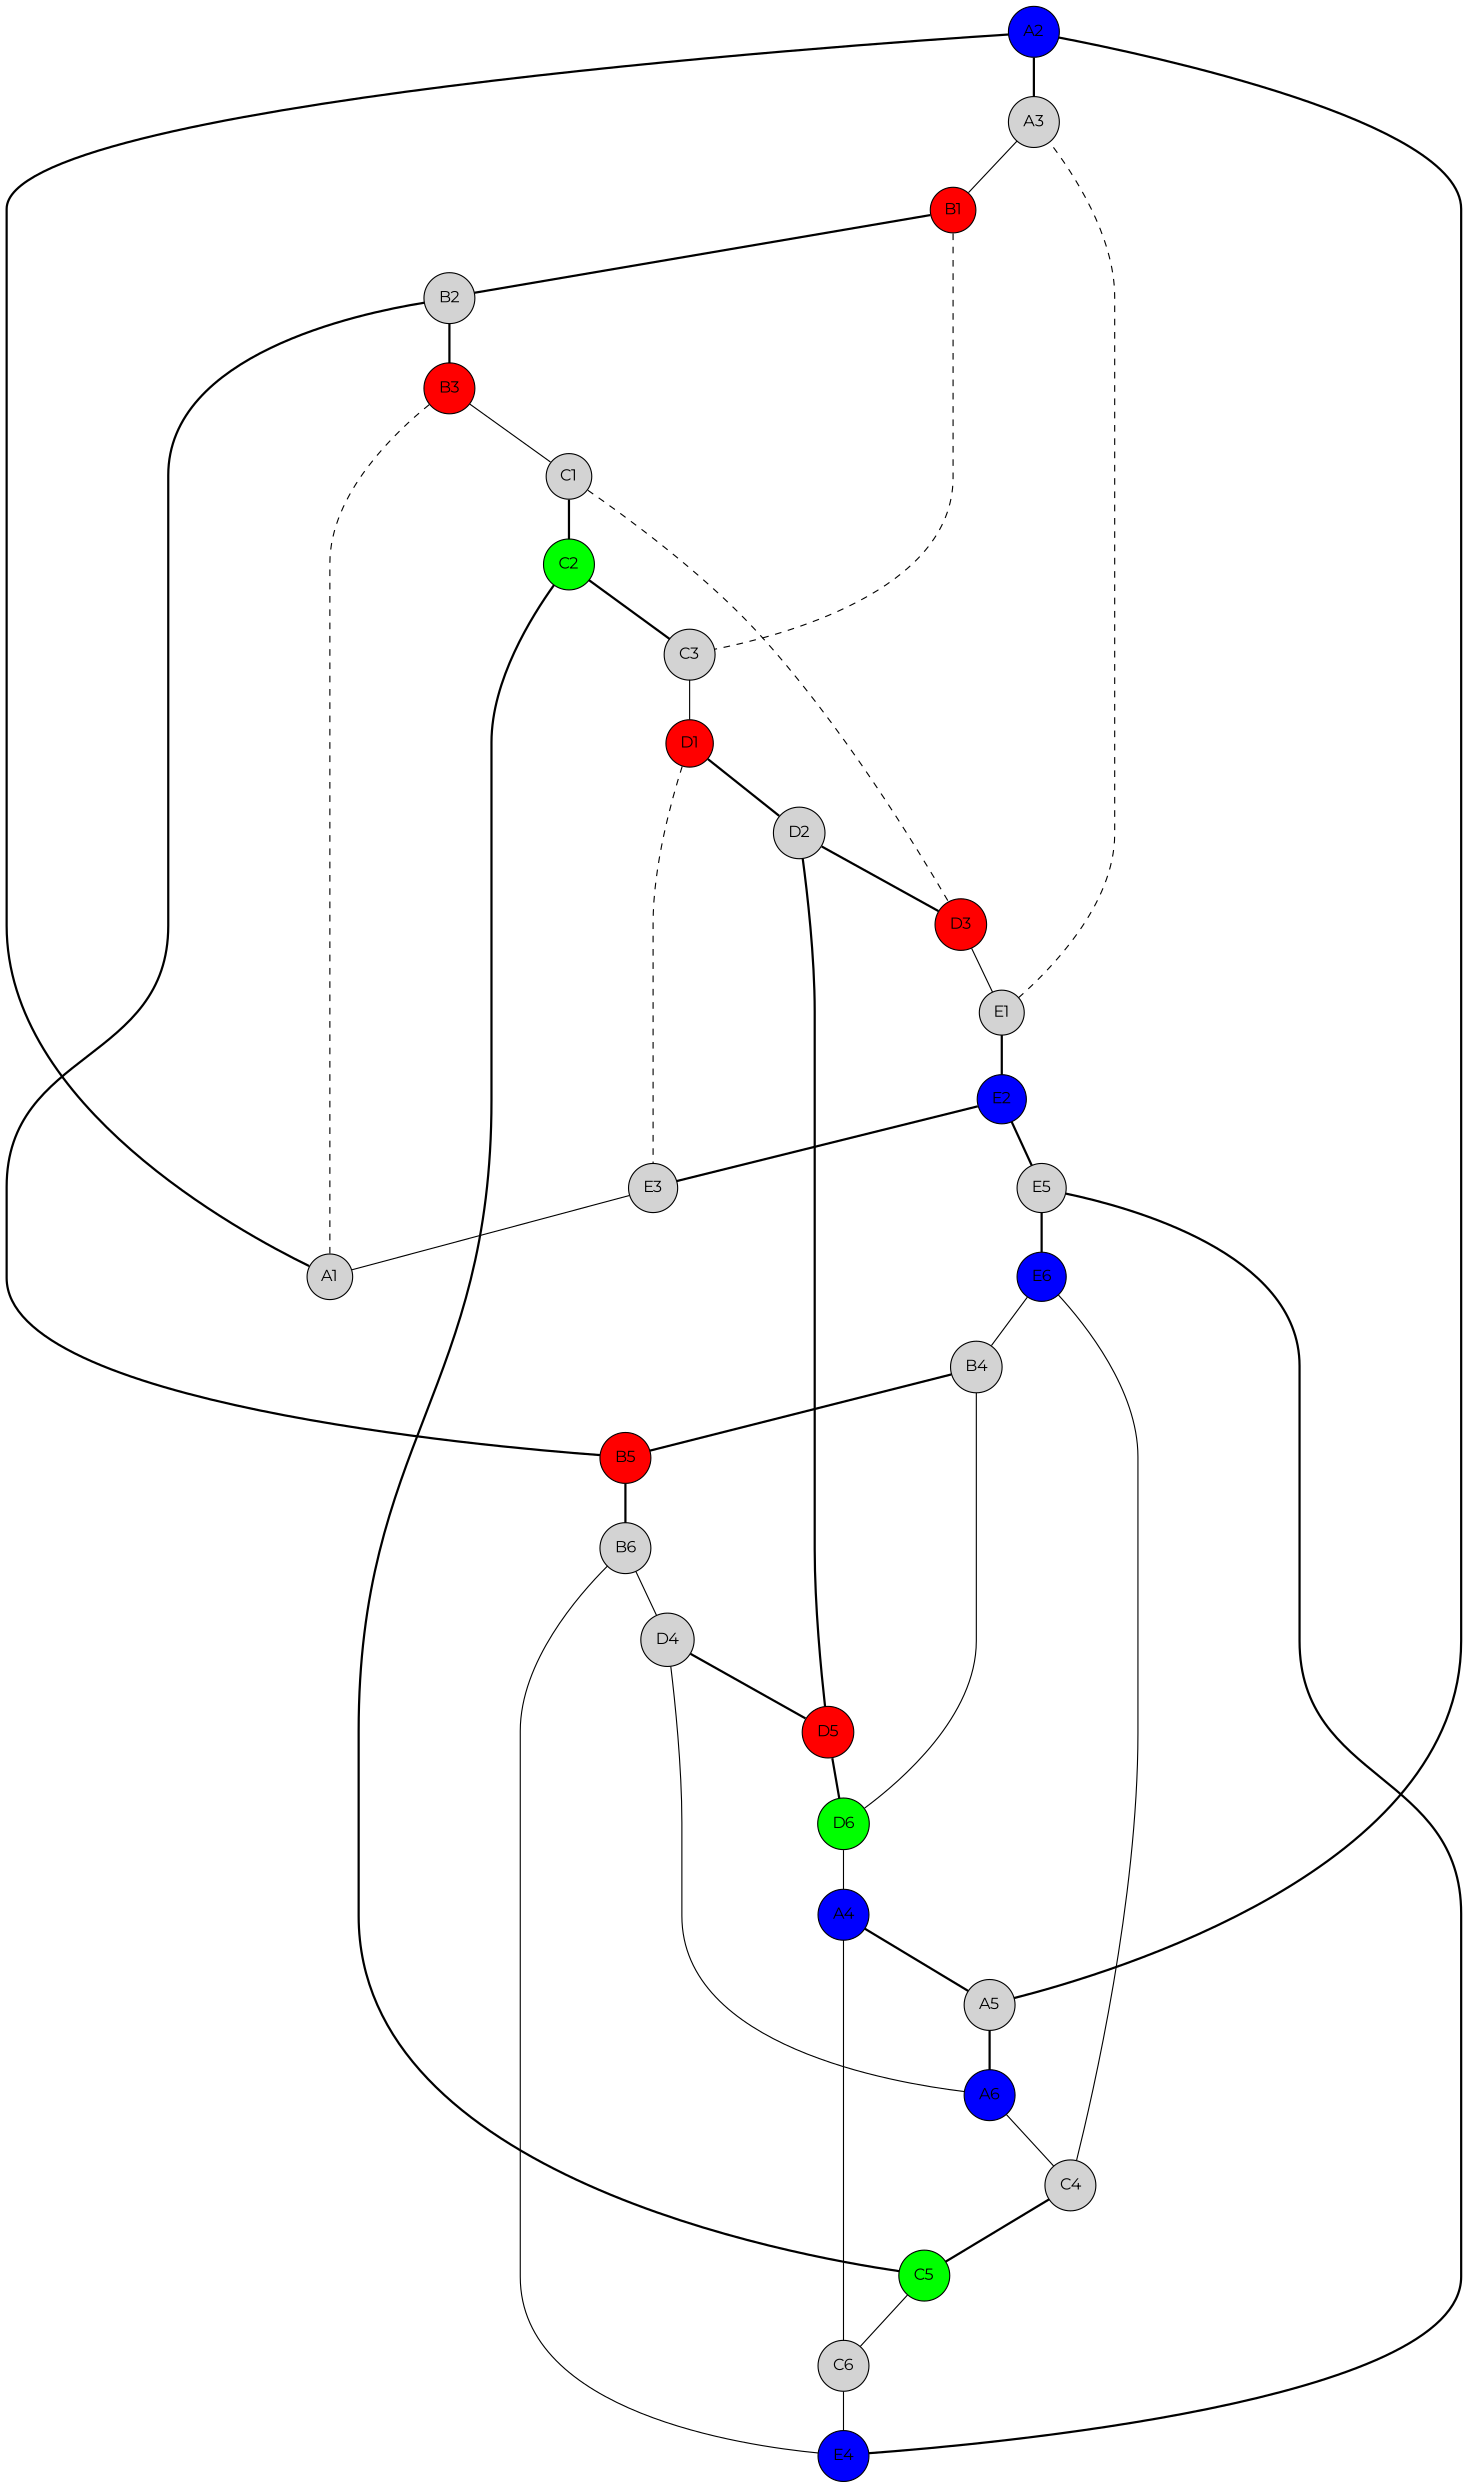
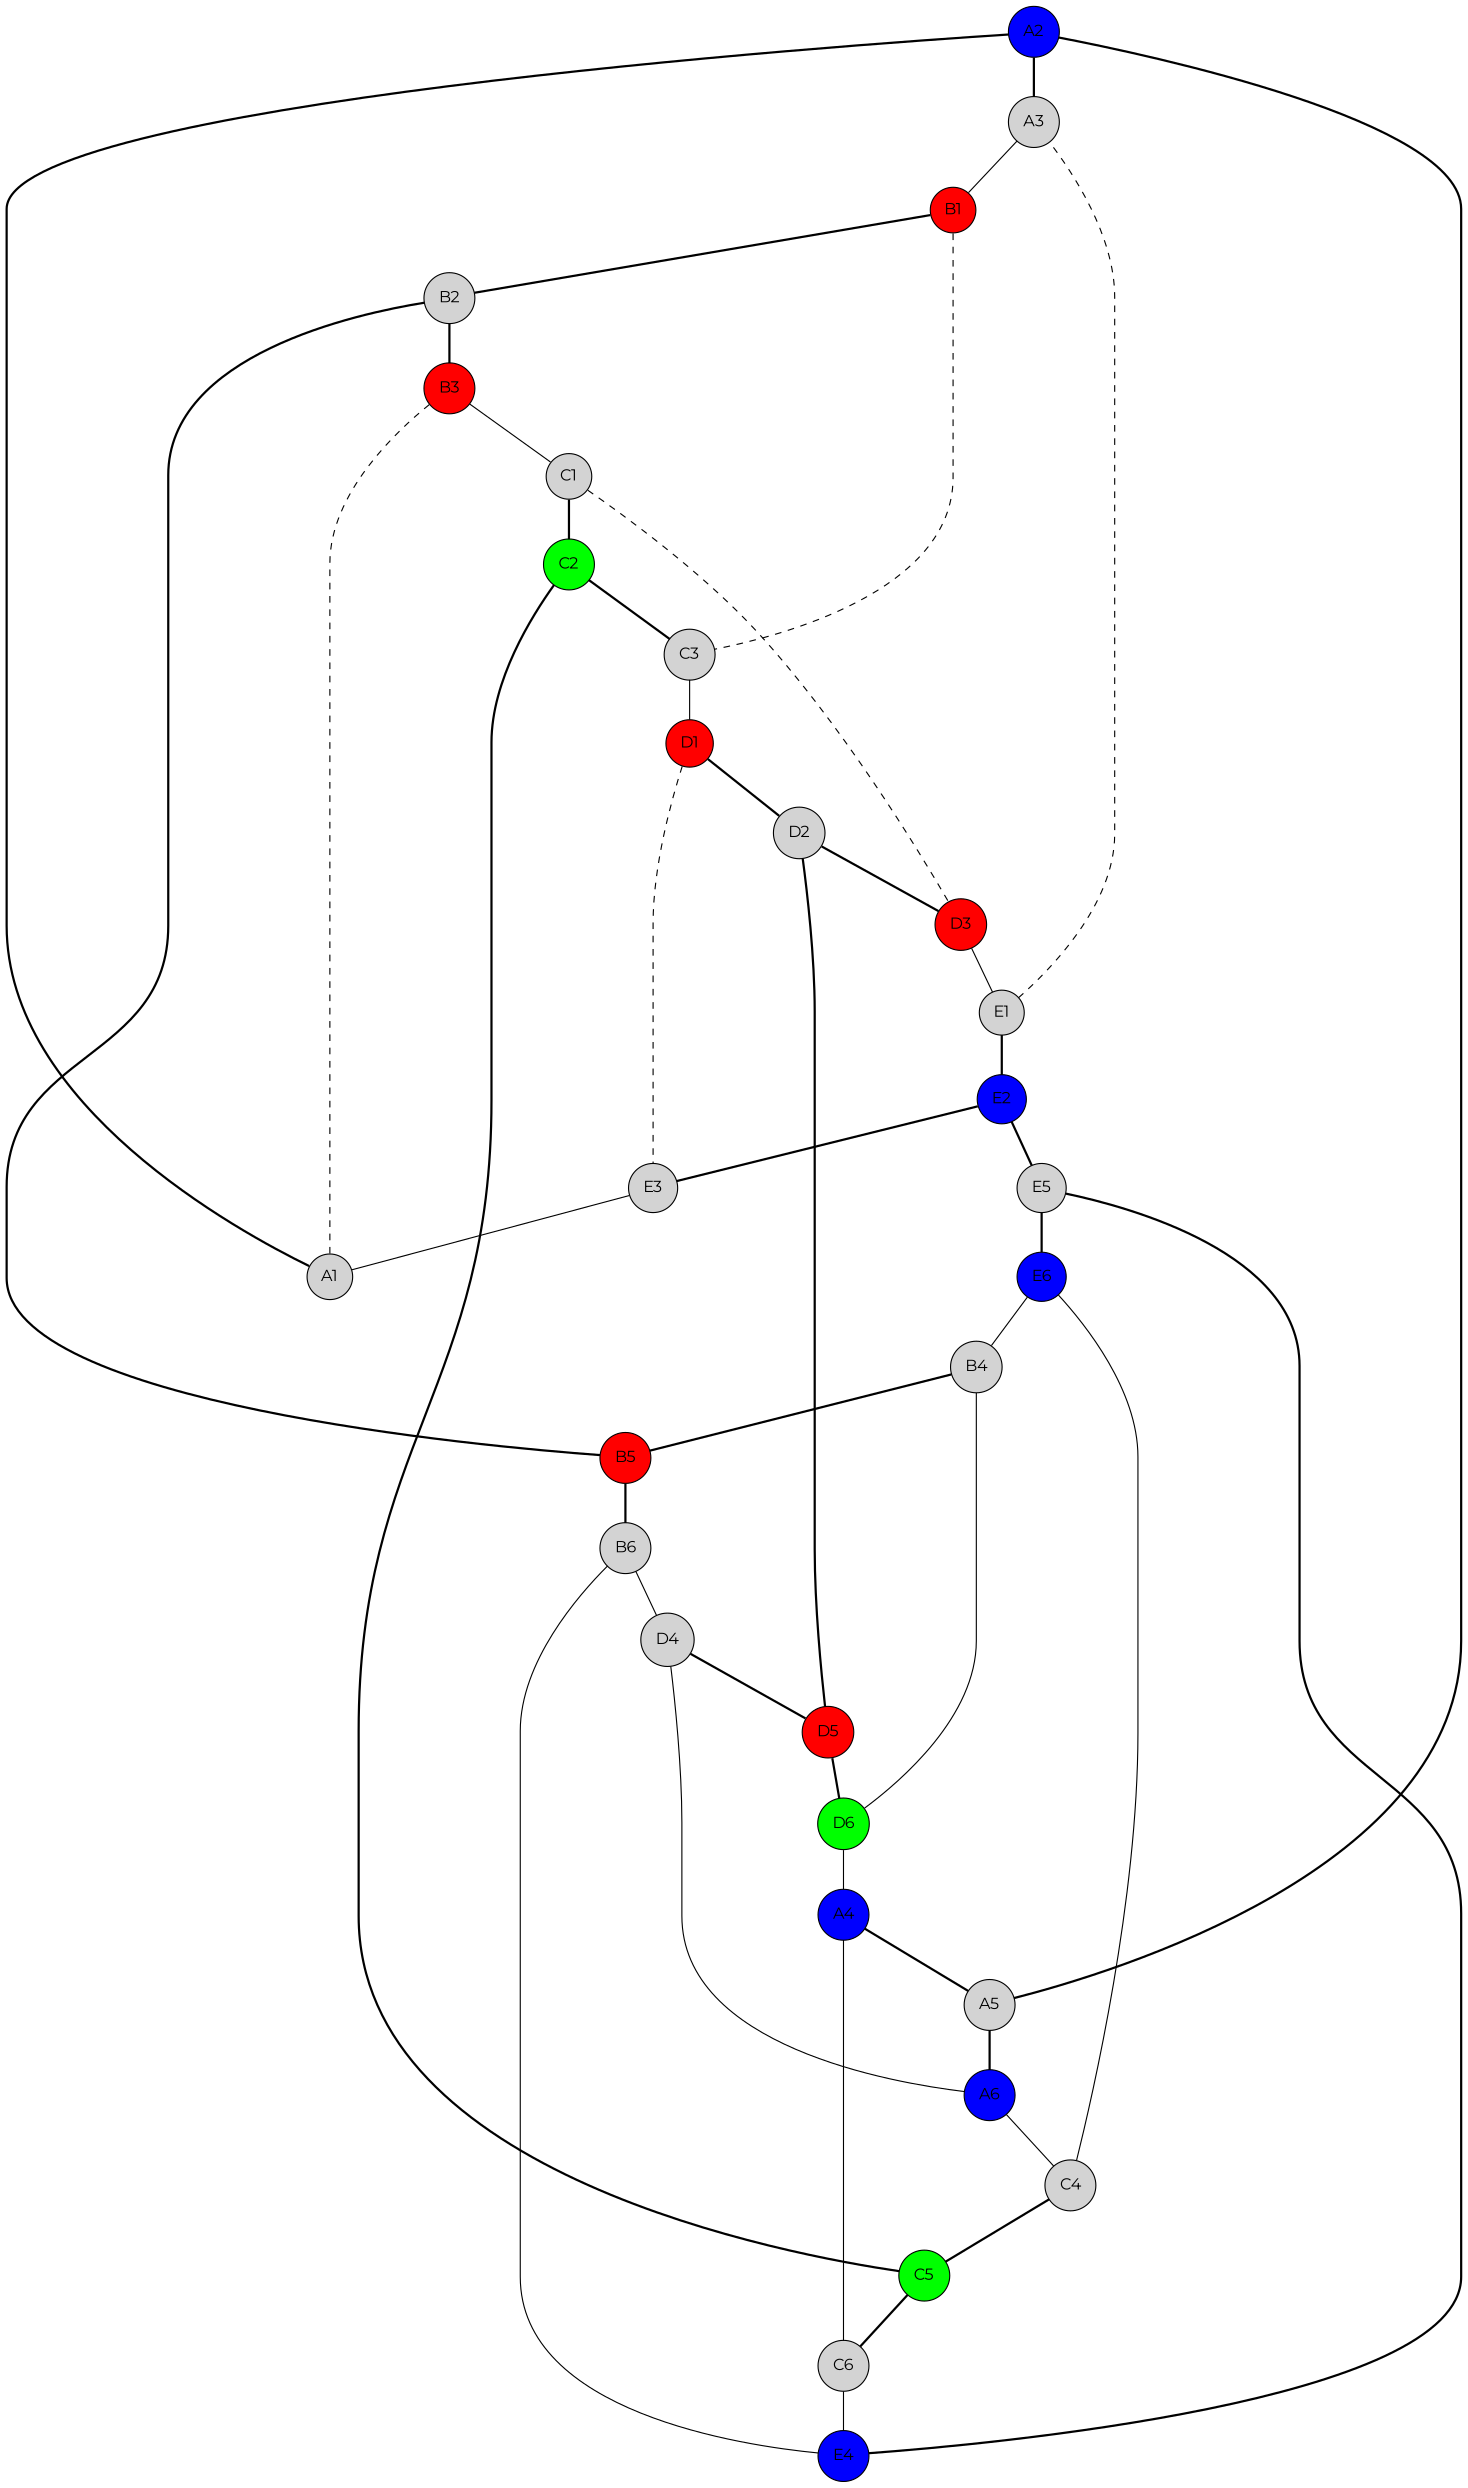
edge "C5" -- "C6": style solid -> bold
